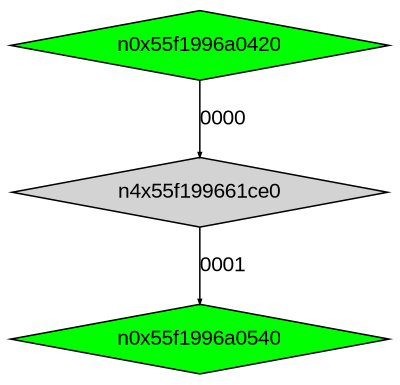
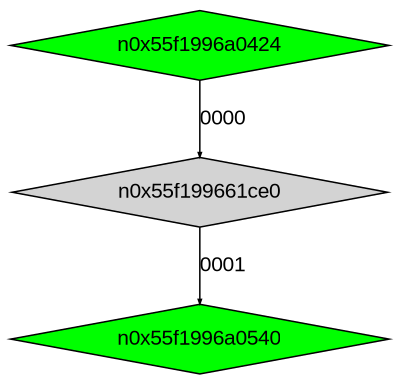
node "n0x55f1996a0420": label "n0x55f1996a0420" -> "n0x55f1996a0424"
node "n4x55f199661ce0": label "n4x55f199661ce0" -> "n0x55f199661ce0"
